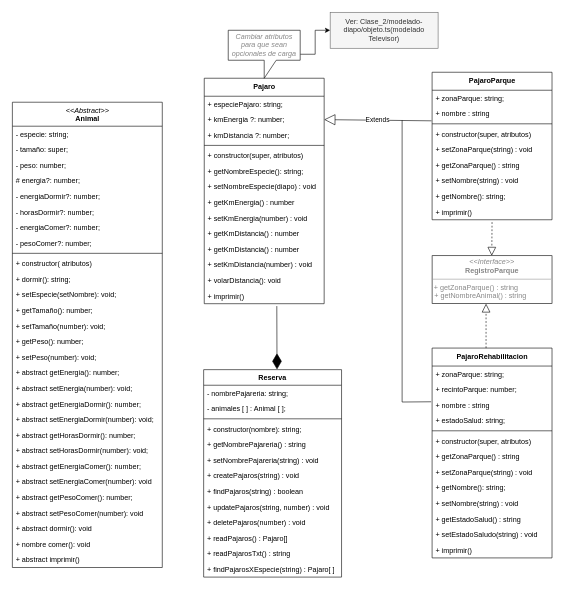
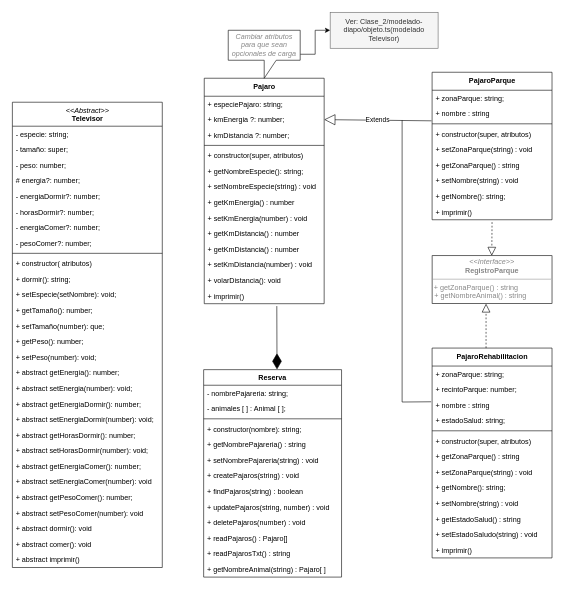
node "<<Abstract>> Animal": label "<<Abstract>> Animal" -> "<<Abstract>> Televisor"
node "+ setNombreEspecie(diapo) : void": label "+ setNombreEspecie(diapo) : void" -> "+ setNombreEspecie(string) : void"
node "+ setTamaño(number): void;": label "+ setTamaño(number): void;" -> "+ setTamaño(number): que;"
node "+ nombre comer(): void": label "+ nombre comer(): void" -> "+ abstract comer(): void"
node "+ findPajarosXEspecie(string) : Pajaro[ ]": label "+ findPajarosXEspecie(string) : Pajaro[ ]" -> "+ getNombreAnimal(string) : Pajaro[ ]"
